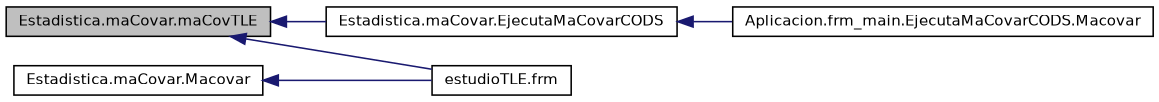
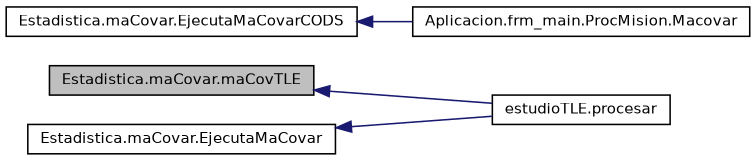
edge "Estadistica.maCovar.EjecutaMaCovarCODS" -> "Estadistica.maCovar.maCovTLE": removed
node "Aplicacion.frm_main.EjecutaMaCovarCODS.Macovar": label "Aplicacion.frm_main.EjecutaMaCovarCODS.Macovar" -> "Aplicacion.frm_main.ProcMision.Macovar"
node "Estadistica.maCovar.Macovar": label "Estadistica.maCovar.Macovar" -> "Estadistica.maCovar.EjecutaMaCovar"
node "estudioTLE.frm": label "estudioTLE.frm" -> "estudioTLE.procesar"
